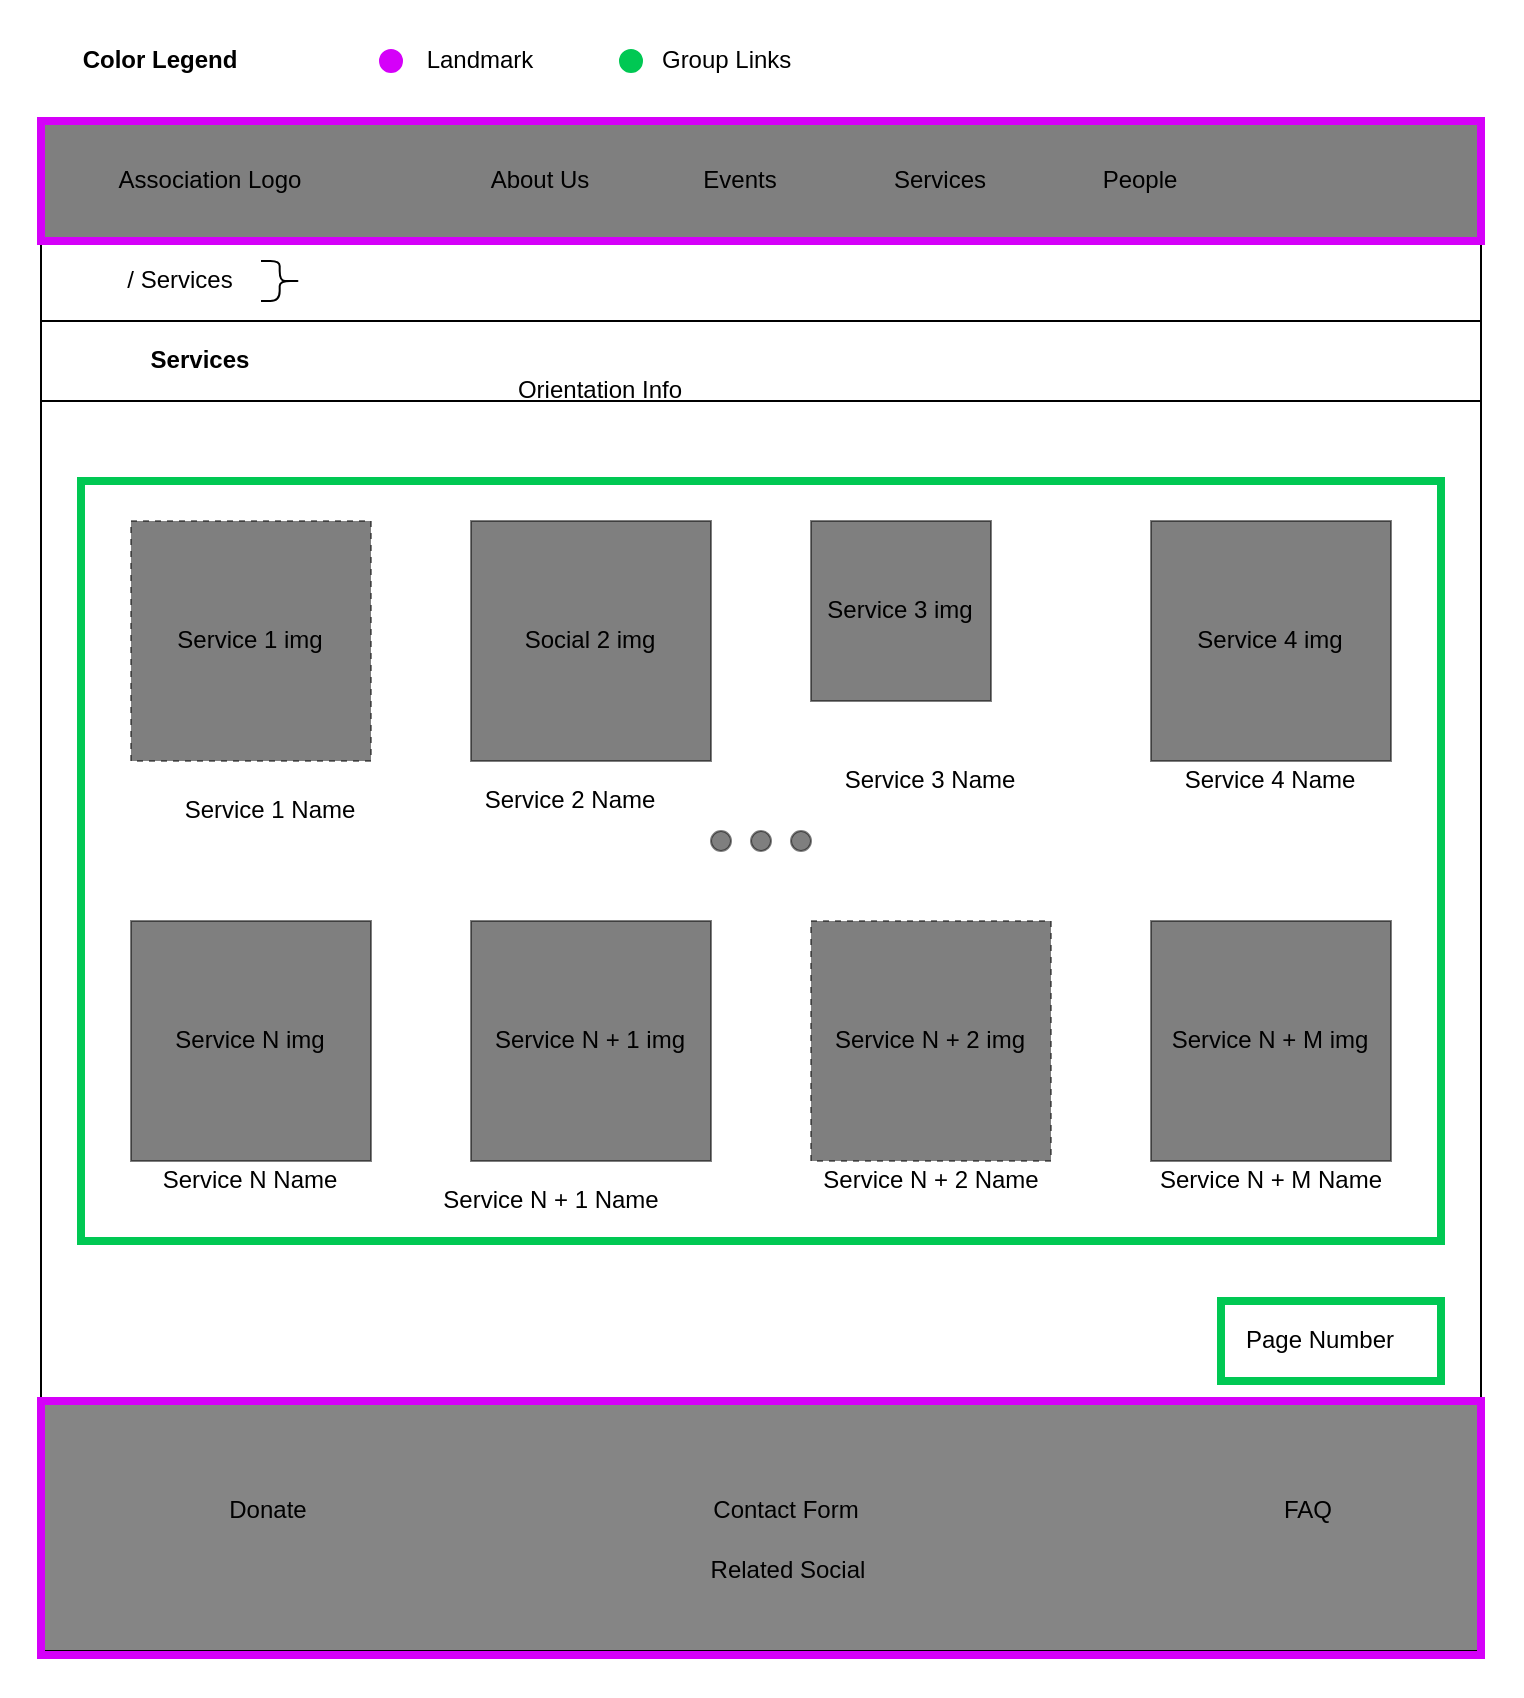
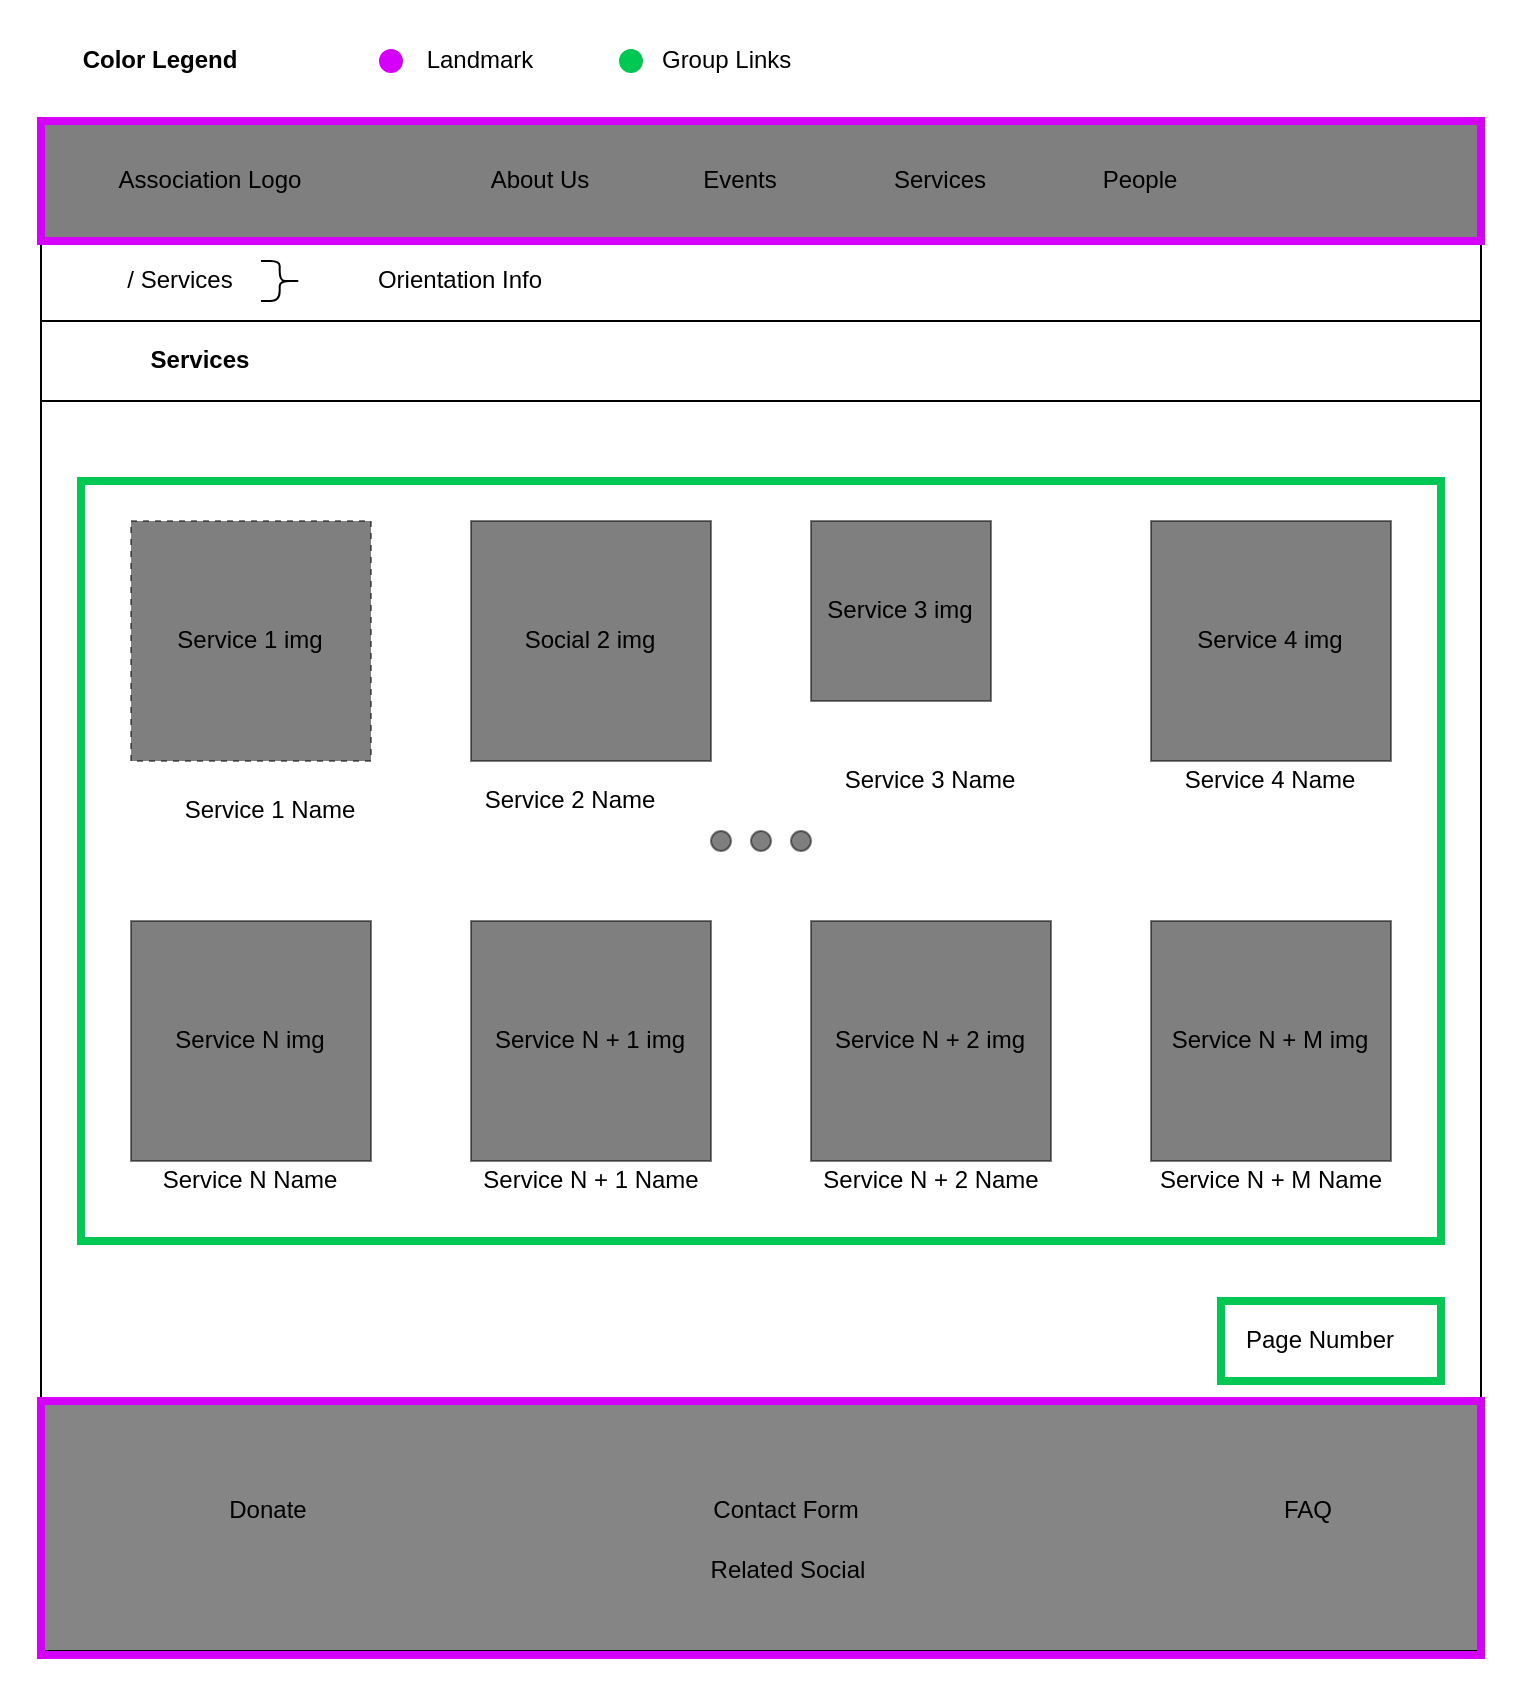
node "Orientation Info": moved (601, 391) -> (461, 281)
node "Service N + 2 img": style dashed -> solid
node "Service N + 1 Name": moved (551, 1201) -> (591, 1181)
